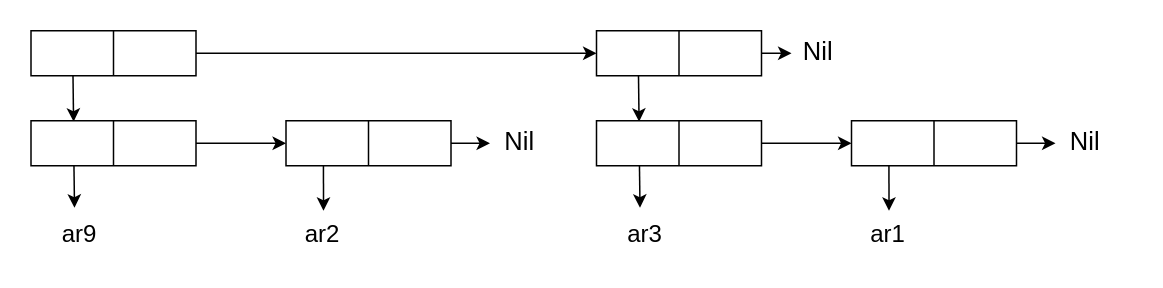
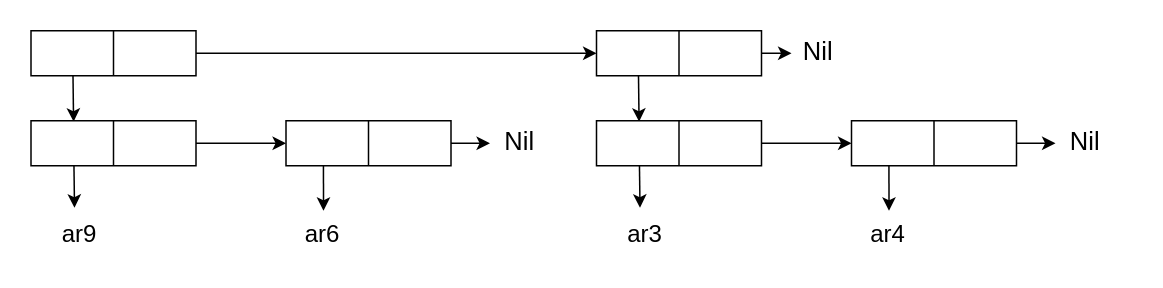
node "ar2": label "ar2" -> "ar6"
node "ar1": label "ar1" -> "ar4"
